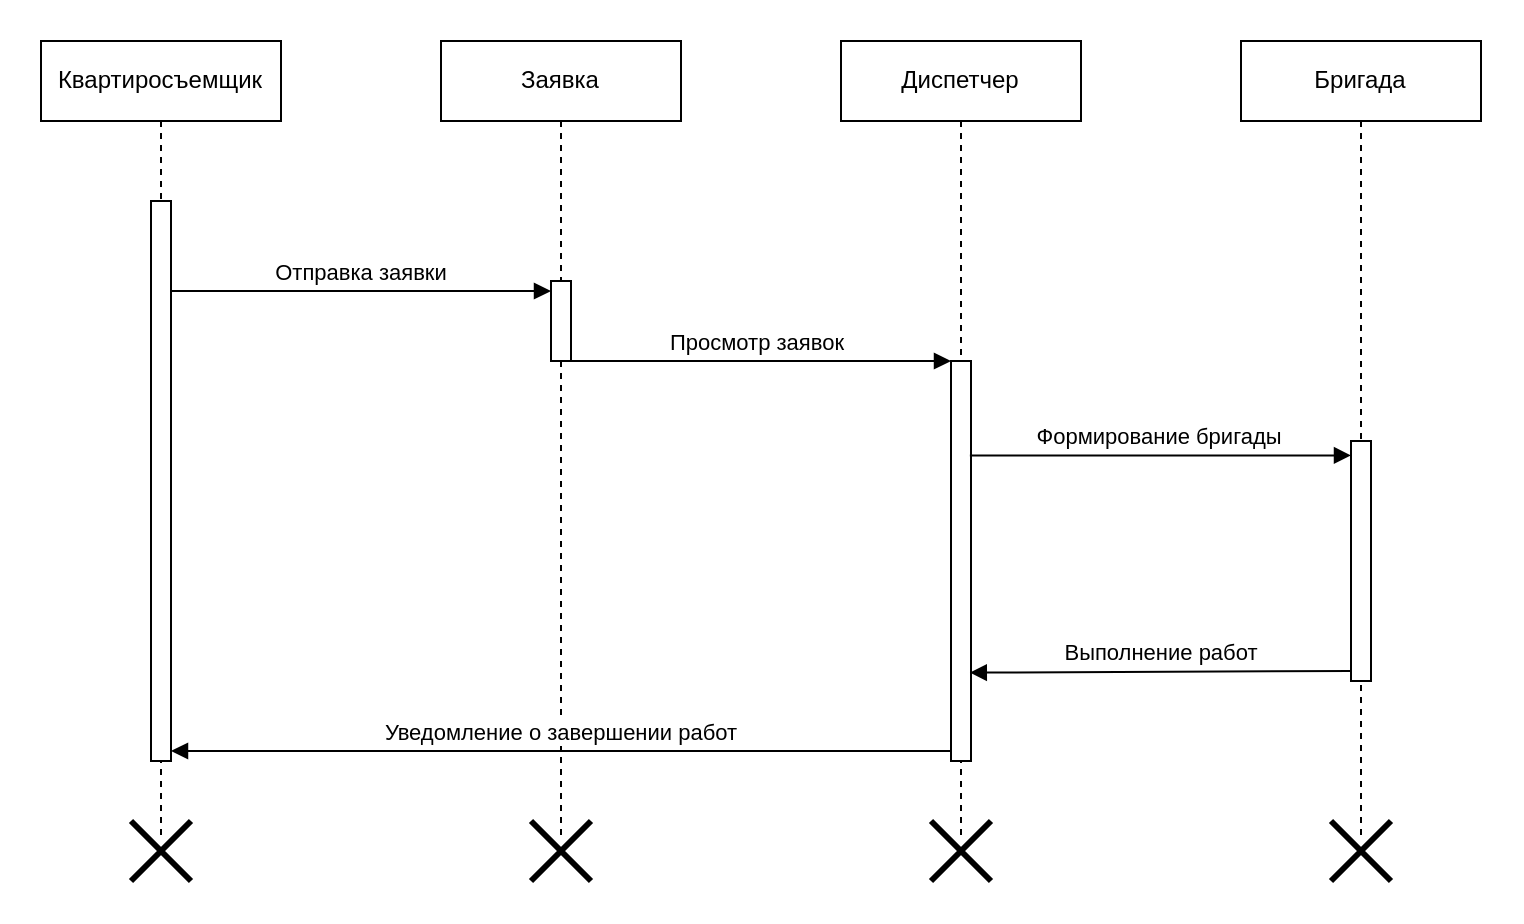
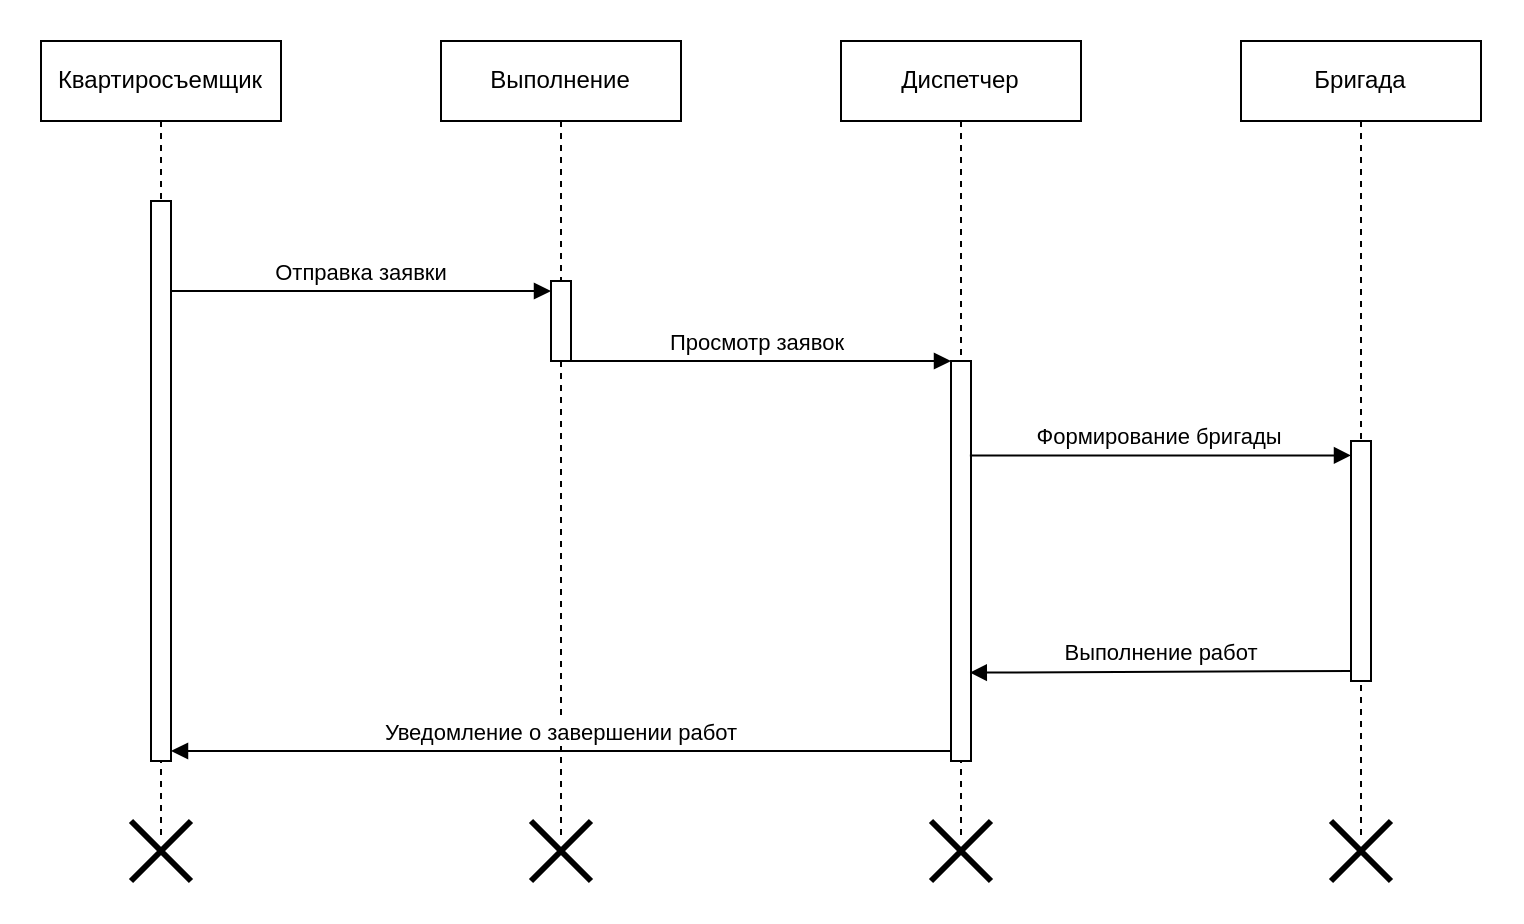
node "Заявка": label "Заявка" -> "Выполнение"
